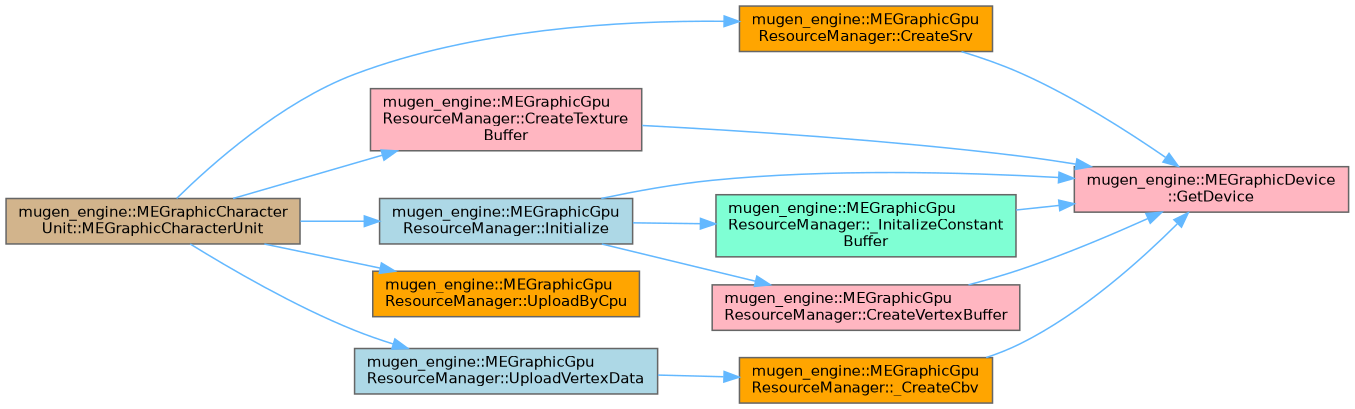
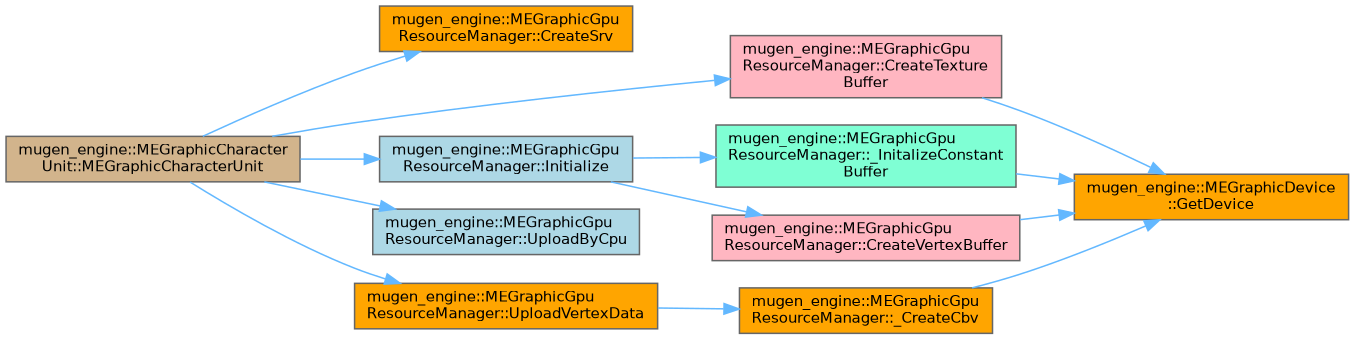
edge "mugen_engine::MEGraphicGpu ResourceManager::CreateSrv" -> "mugen_engine::MEGraphicDevice ::GetDevice": removed
edge "mugen_engine::MEGraphicGpu ResourceManager::Initialize" -> "mugen_engine::MEGraphicDevice ::GetDevice": removed
node "mugen_engine::MEGraphicDevice ::GetDevice": fillcolor lightpink -> orange
node "mugen_engine::MEGraphicGpu ResourceManager::UploadByCpu": fillcolor orange -> lightblue
node "mugen_engine::MEGraphicGpu ResourceManager::UploadVertexData": fillcolor lightblue -> orange
